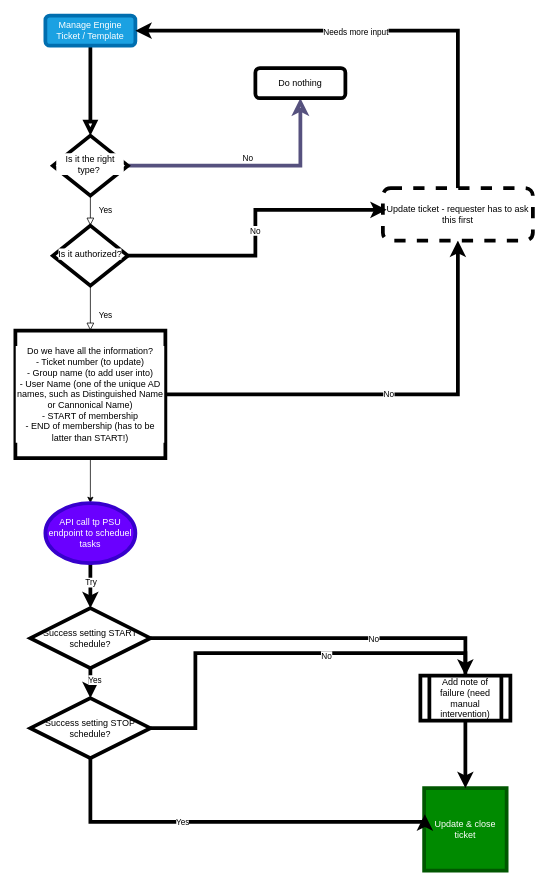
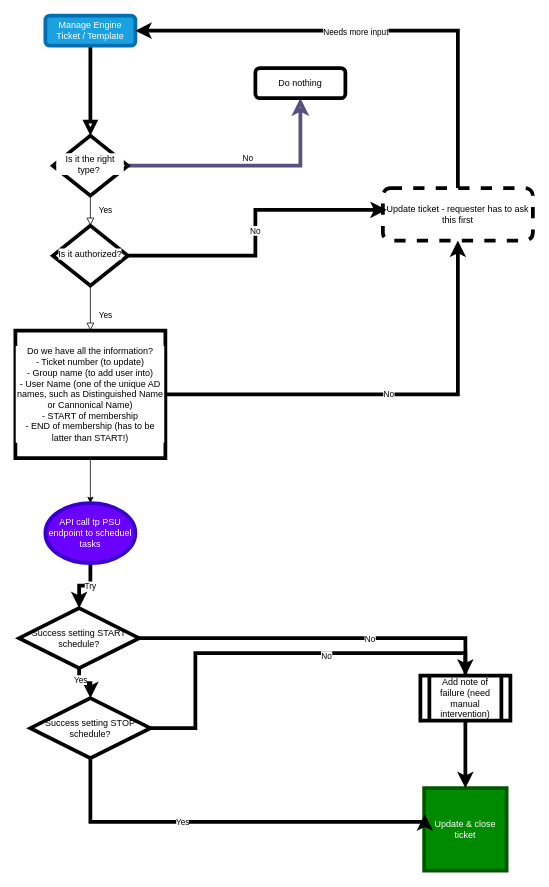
node "Success setting START schedule?": moved (90, 638) -> (79, 638)
